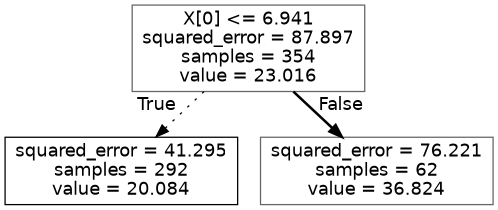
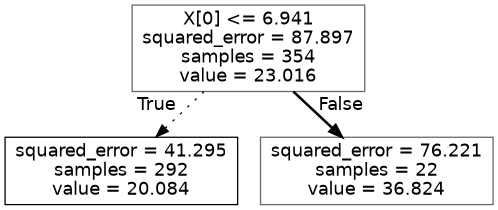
node "squared_error = 76.221 samples = 62 value = 36.824": label "squared_error = 76.221 samples = 62 value = 36.824" -> "squared_error = 76.221 samples = 22 value = 36.824"
